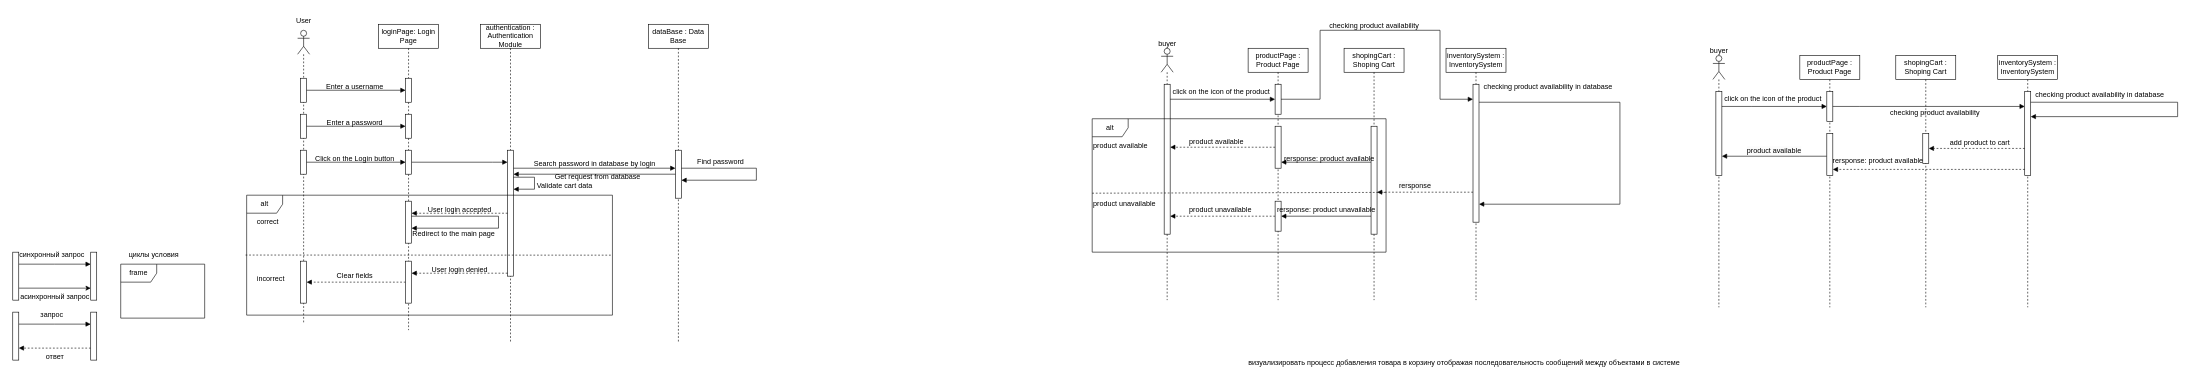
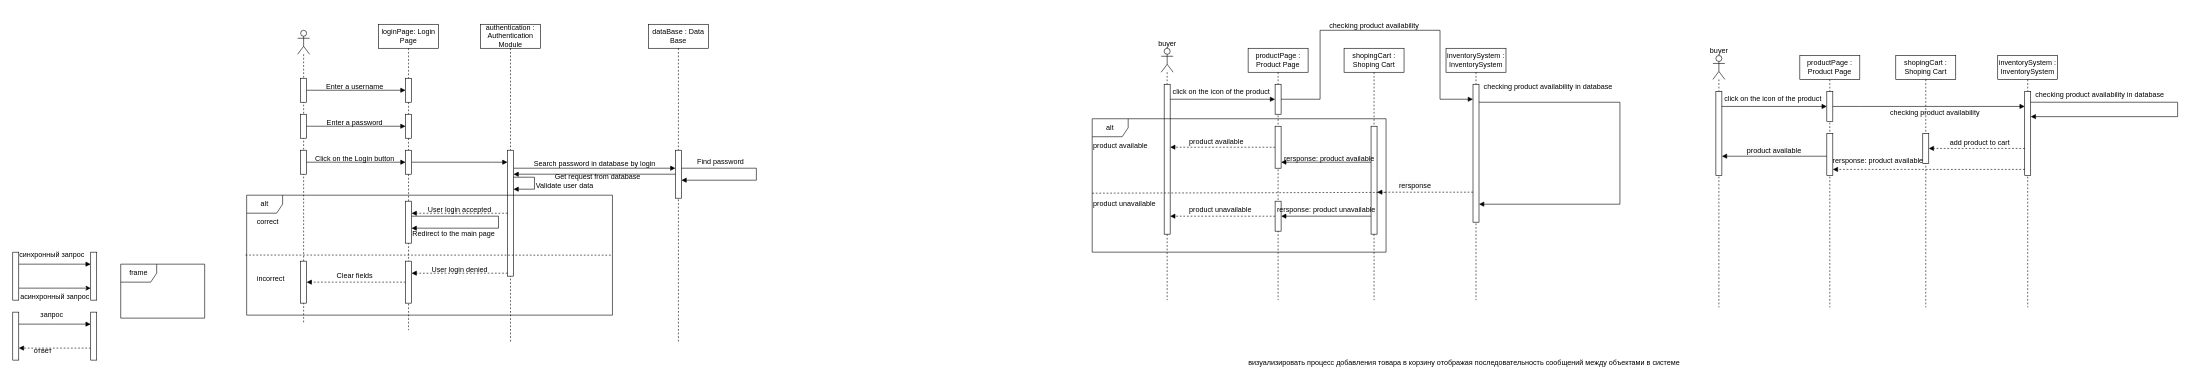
node "User": removed
node "Validate cart data": label "Validate cart data" -> "Validate user data"
node "циклы условия": removed
node "ответ": moved (54, 357) -> (42, 351)
